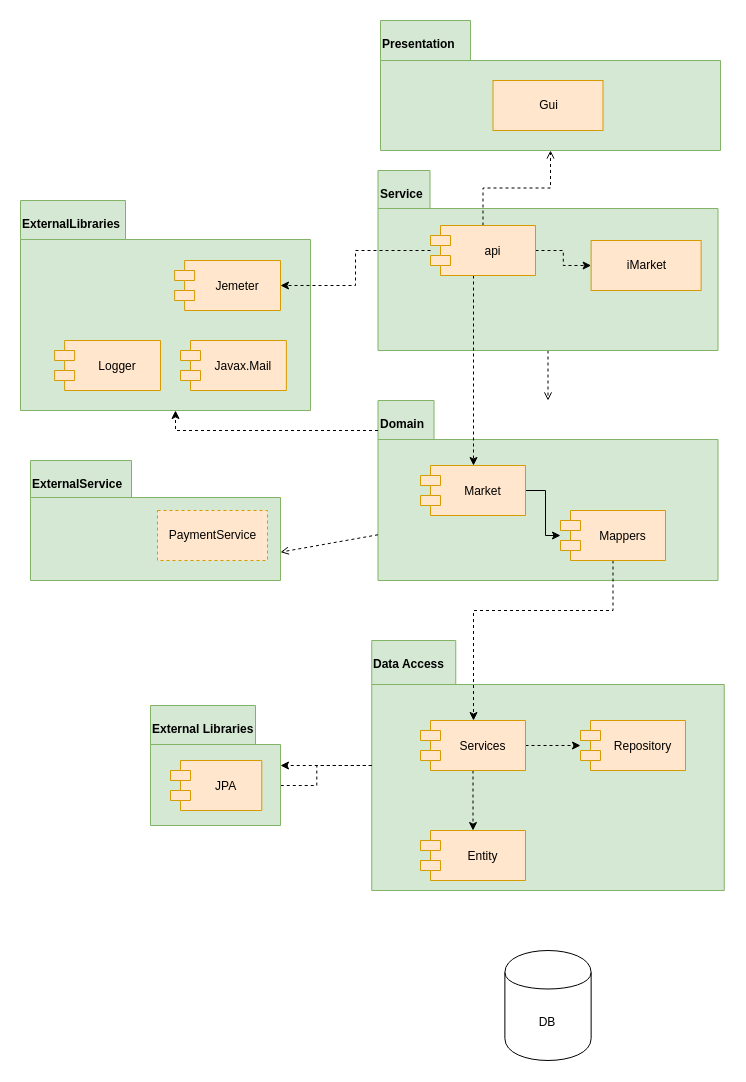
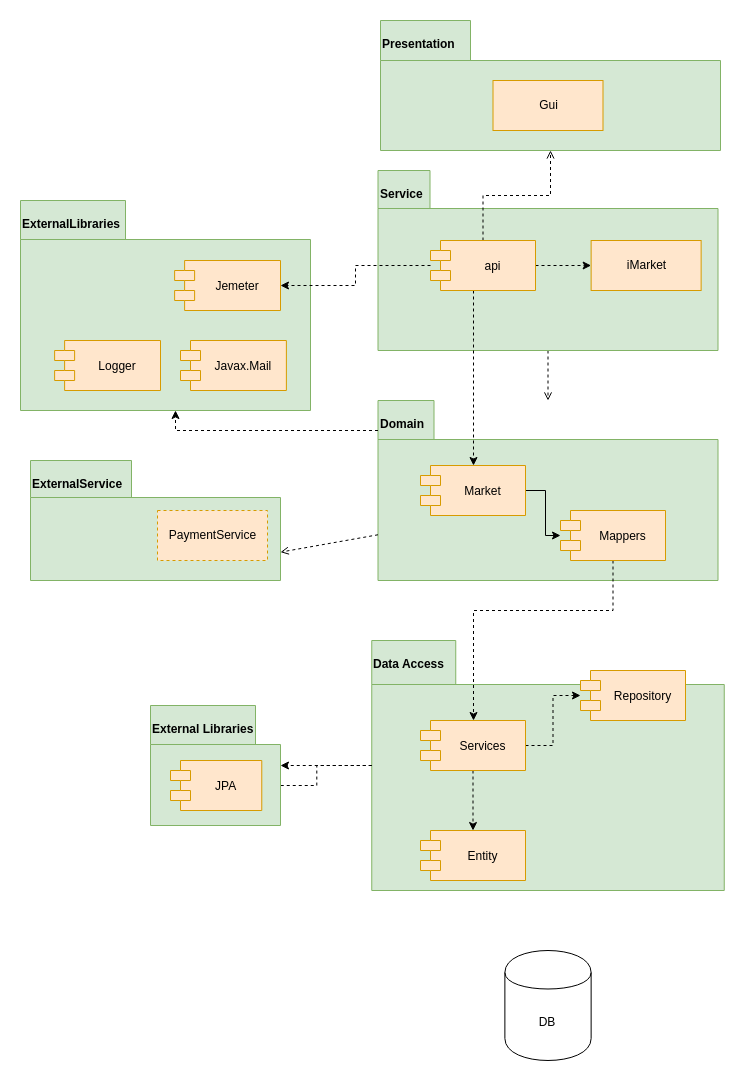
node "api": moved (483, 251) -> (483, 266)
node "Repository": moved (633, 746) -> (633, 696)
